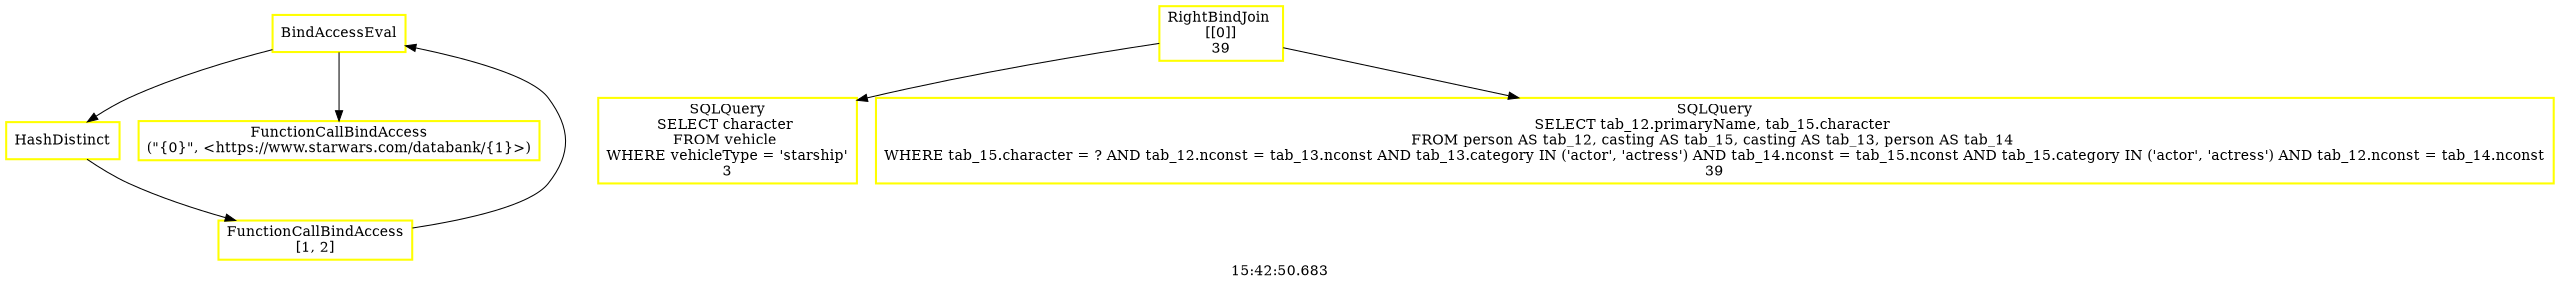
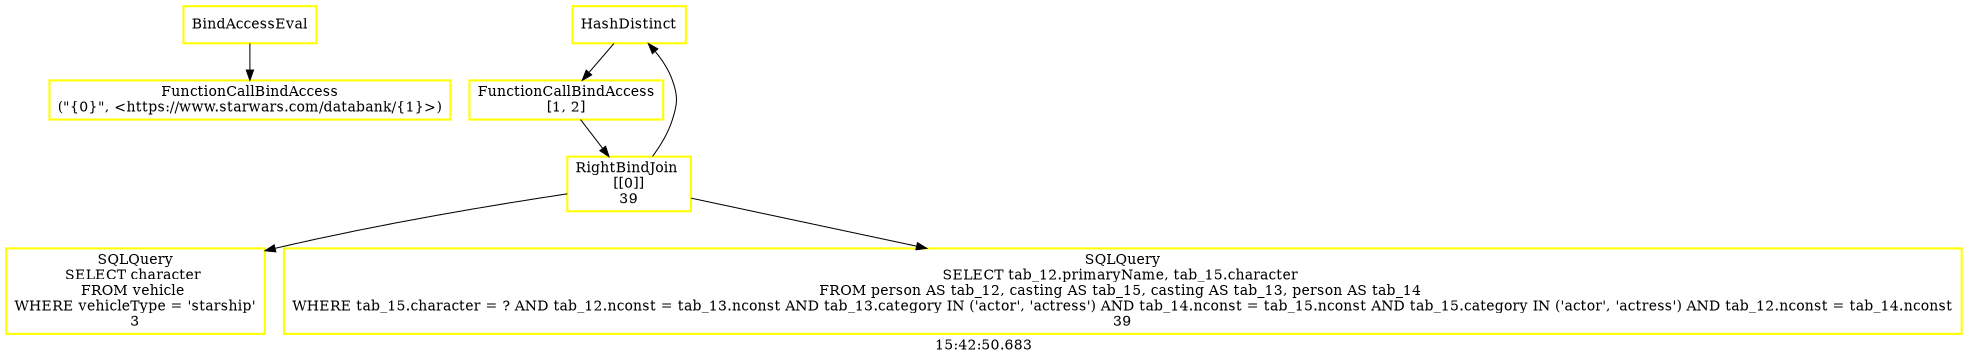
edge "BindAccessEval" -> "HashDistinct": now "RightBindJoin [[0]] 39" -> "HashDistinct"
edge "FunctionCallBindAccess [1, 2]" -> "BindAccessEval": now "FunctionCallBindAccess [1, 2]" -> "RightBindJoin [[0]] 39"
